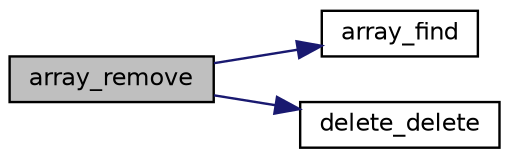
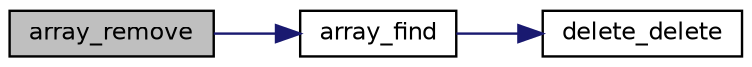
edge "array_remove" -> "delete_delete": now "array_find" -> "delete_delete"
